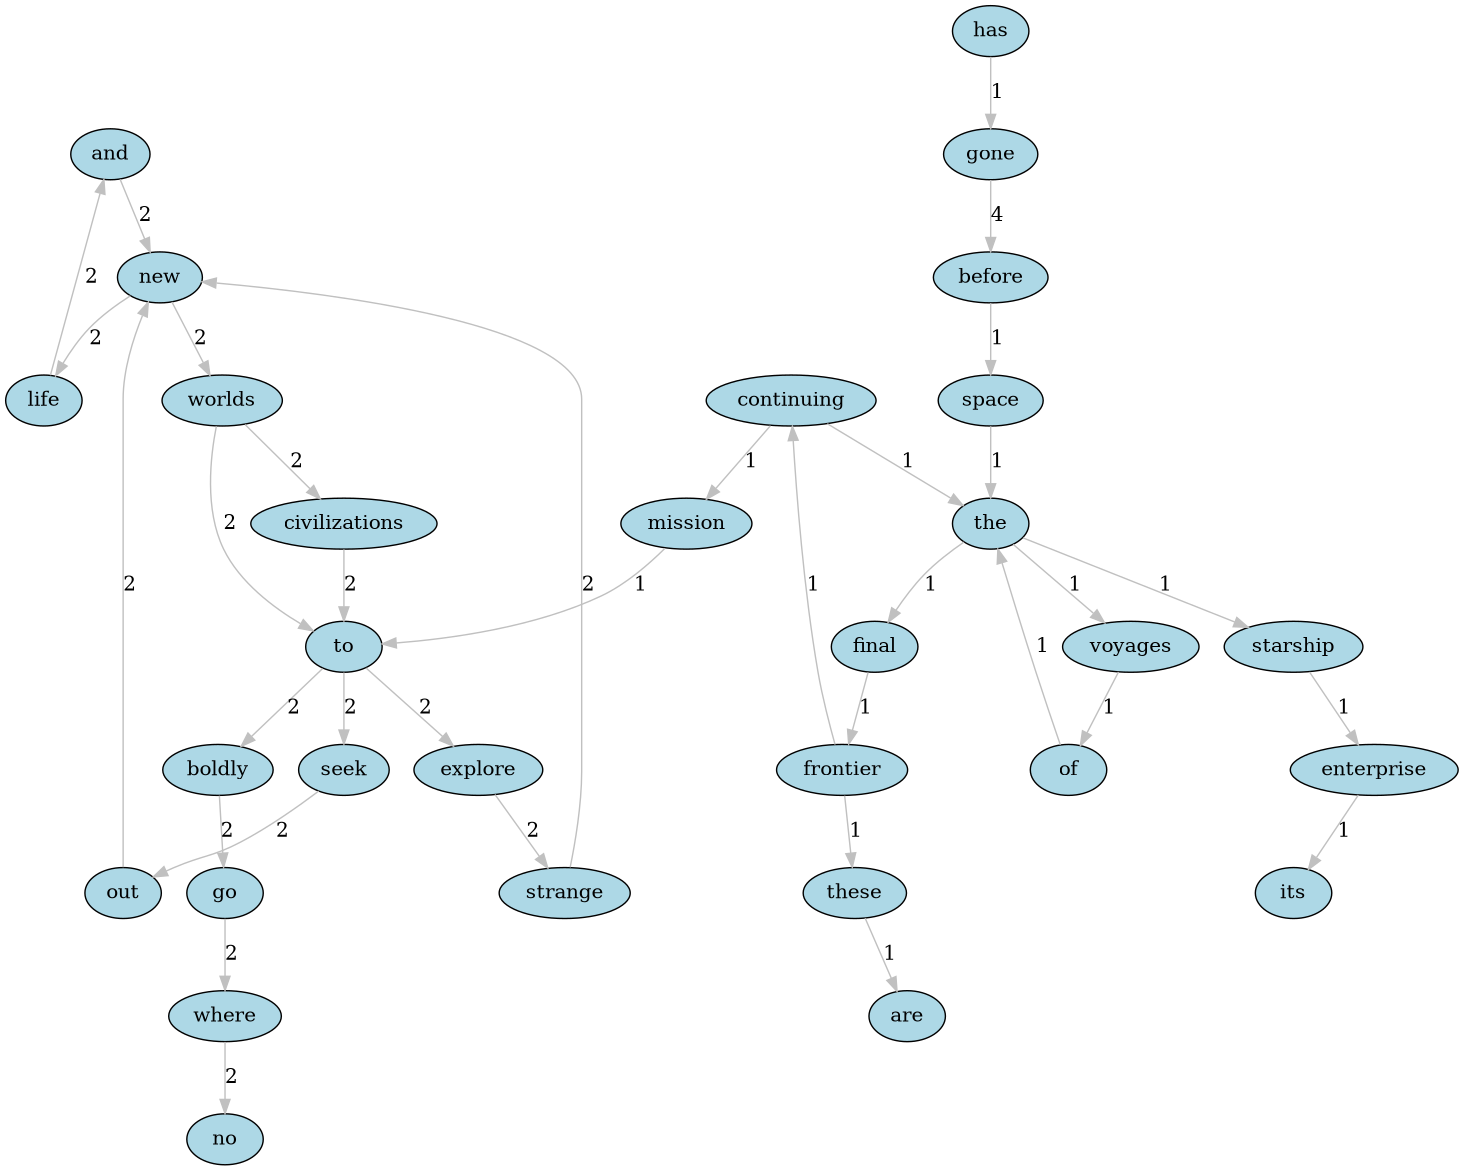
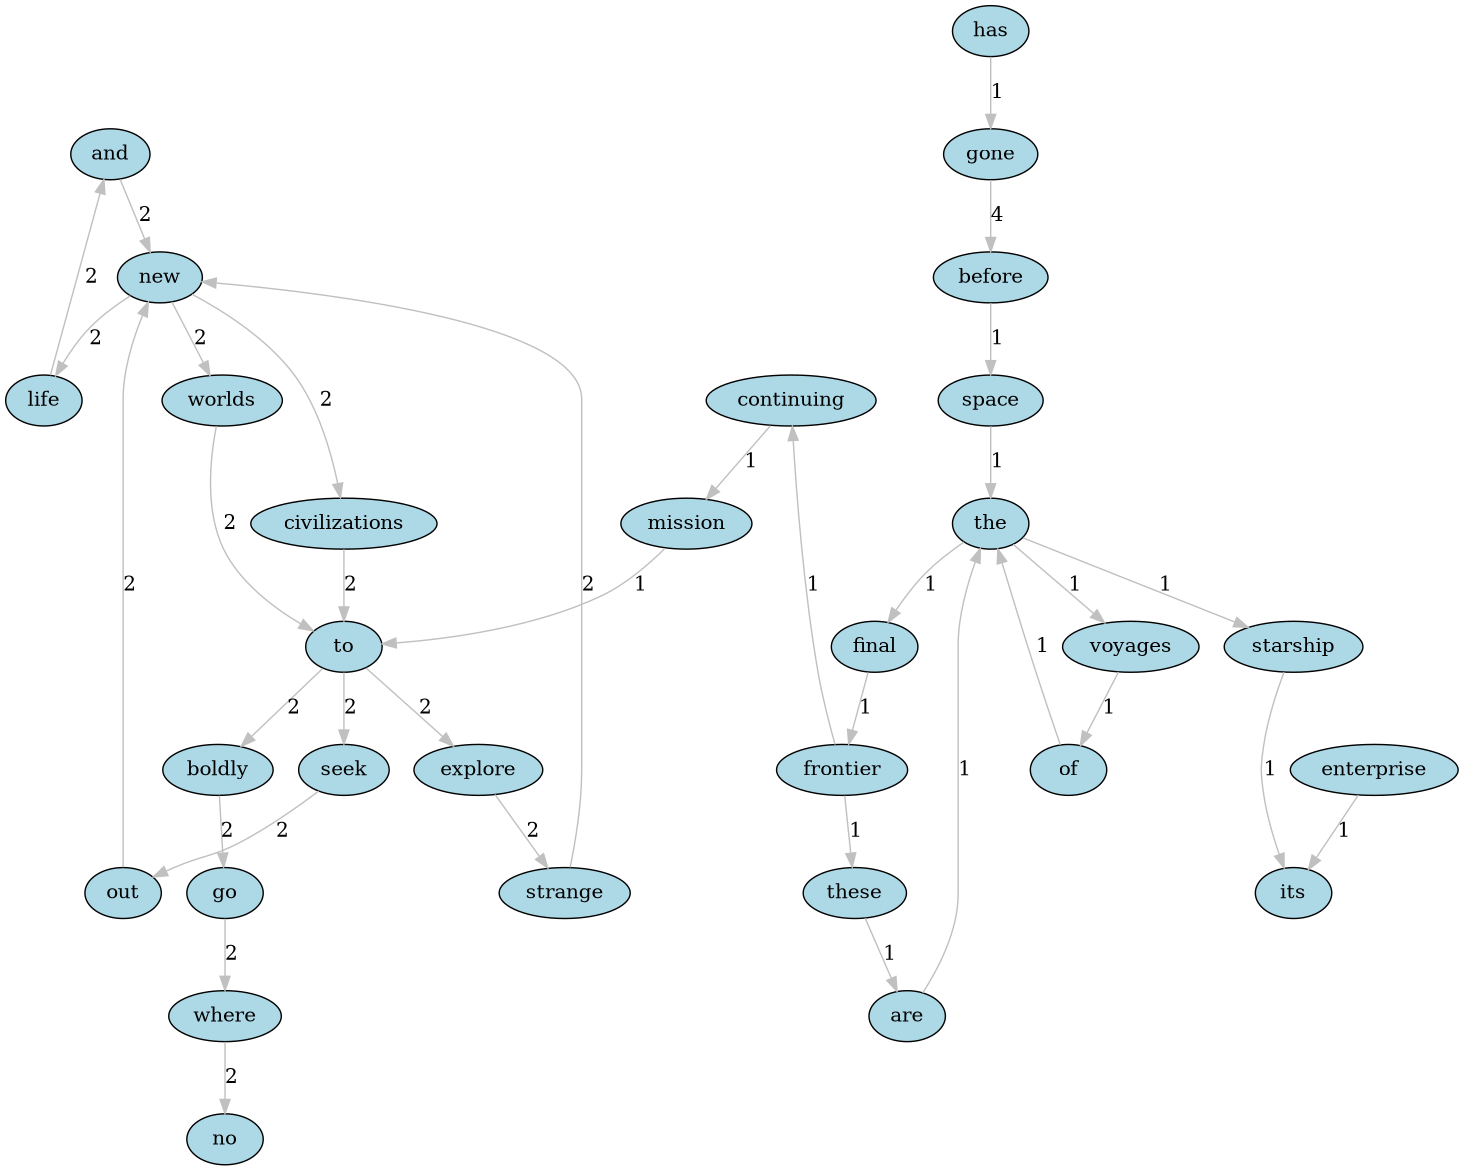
edge "worlds" -> "civilizations": now "new" -> "civilizations"
edge "continuing" -> "the": now "are" -> "the"
edge "starship" -> "enterprise": now "starship" -> "its"
